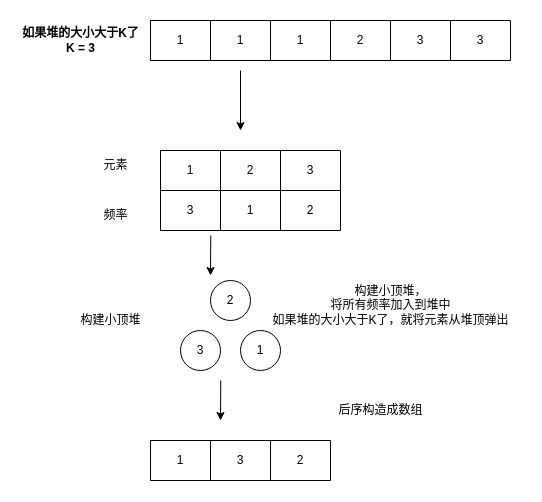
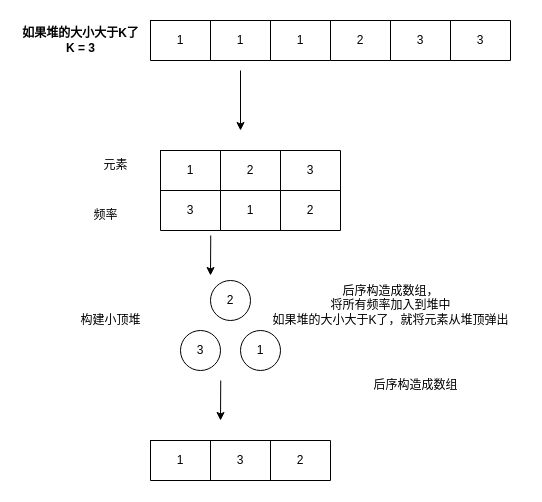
node "频率": moved (116, 216) -> (106, 216)
node "构建小顶堆， 将所有频率加入到堆中 如果堆的大小大于K了，就将元素从堆顶弹出": label "构建小顶堆， 将所有频率加入到堆中 如果堆的大小大于K了，就将元素从堆顶弹出" -> "后序构造成数组， 将所有频率加入到堆中 如果堆的大小大于K了，就将元素从堆顶弹出"
node "后序构造成数组": moved (381, 411) -> (416, 386)
